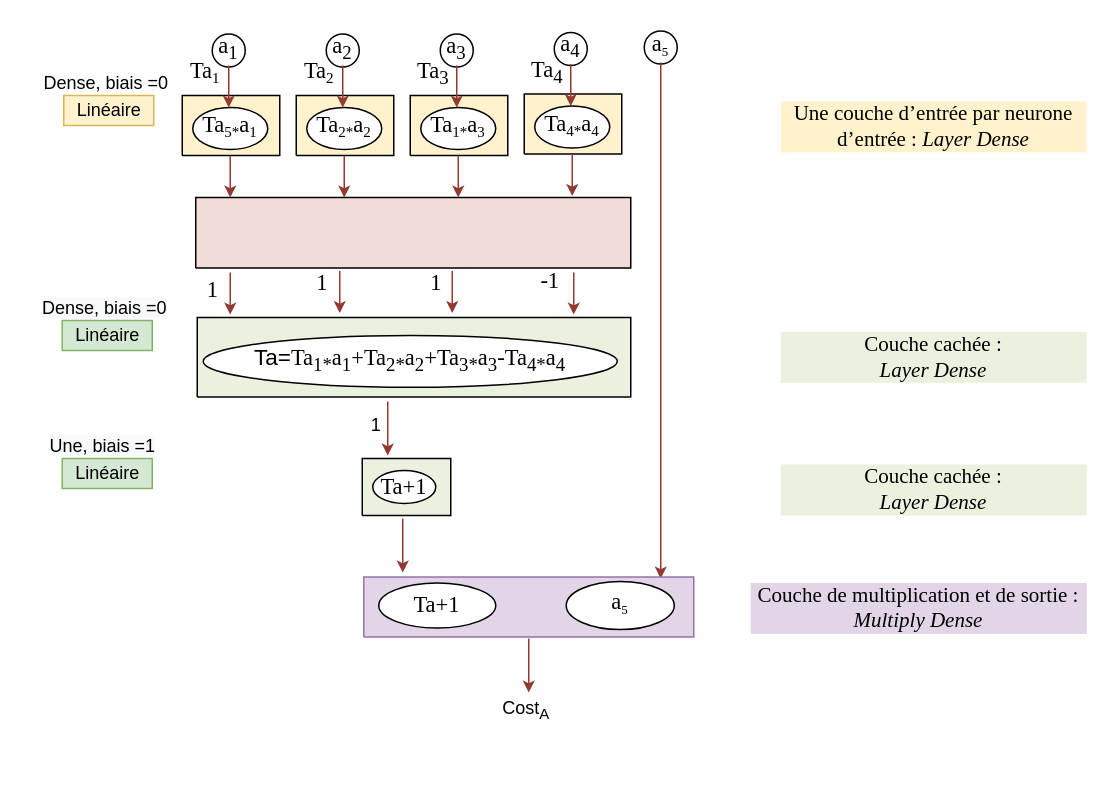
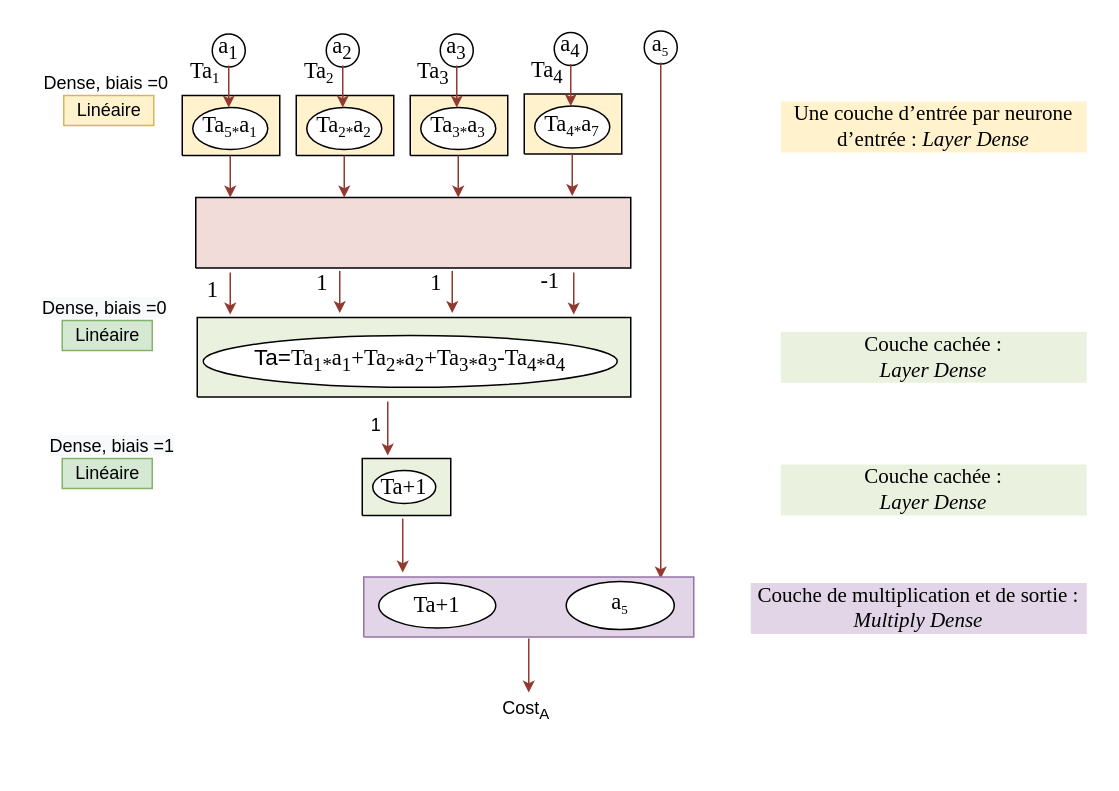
node "Ta4*a4": label "Ta4*a4" -> "Ta4*a7"
node "Ta1*a3": label "Ta1*a3" -> "Ta3*a3"
node "Une, biais =1": label "Une, biais =1" -> "Dense, biais =1"
